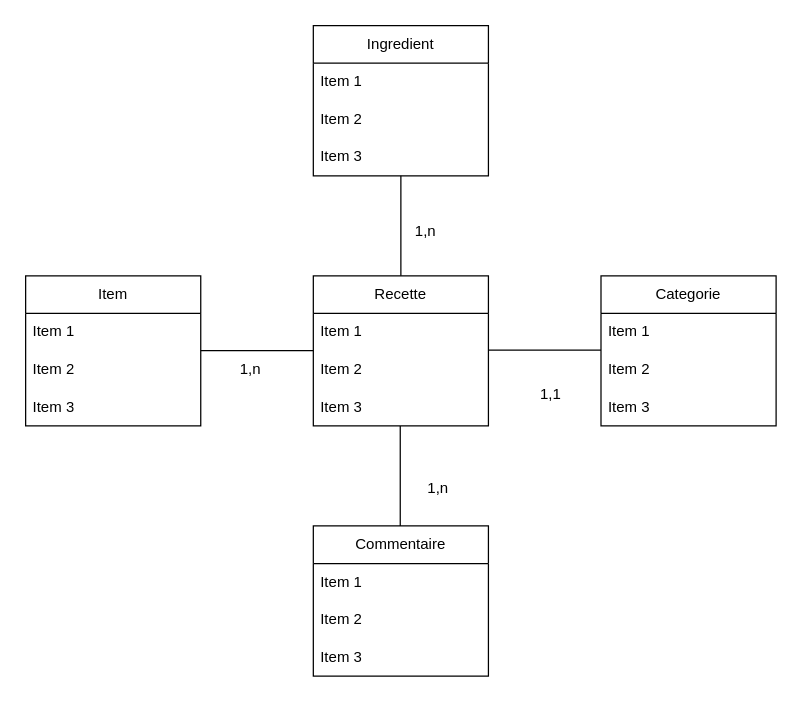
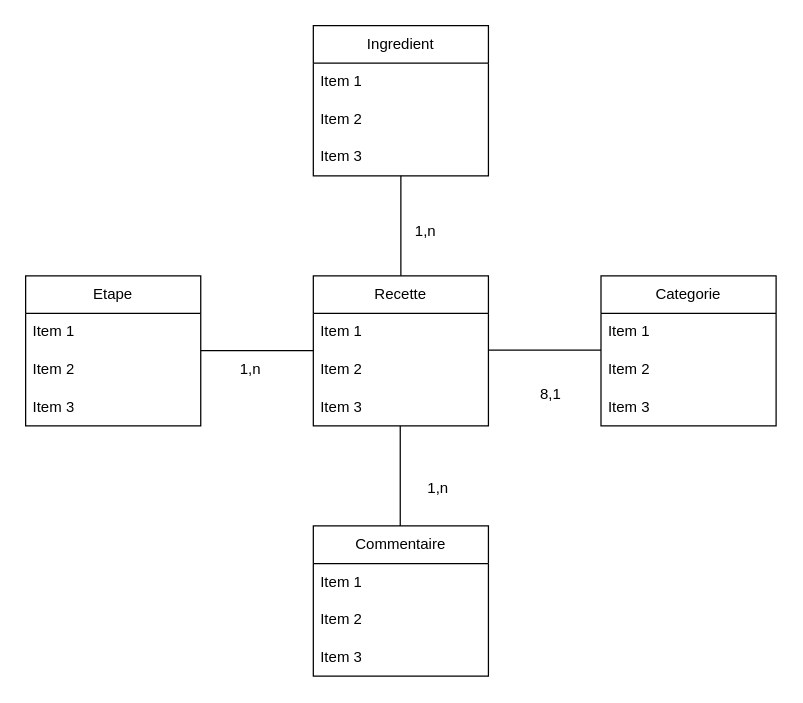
node "Item": label "Item" -> "Etape"
node "1,1": label "1,1" -> "8,1"
